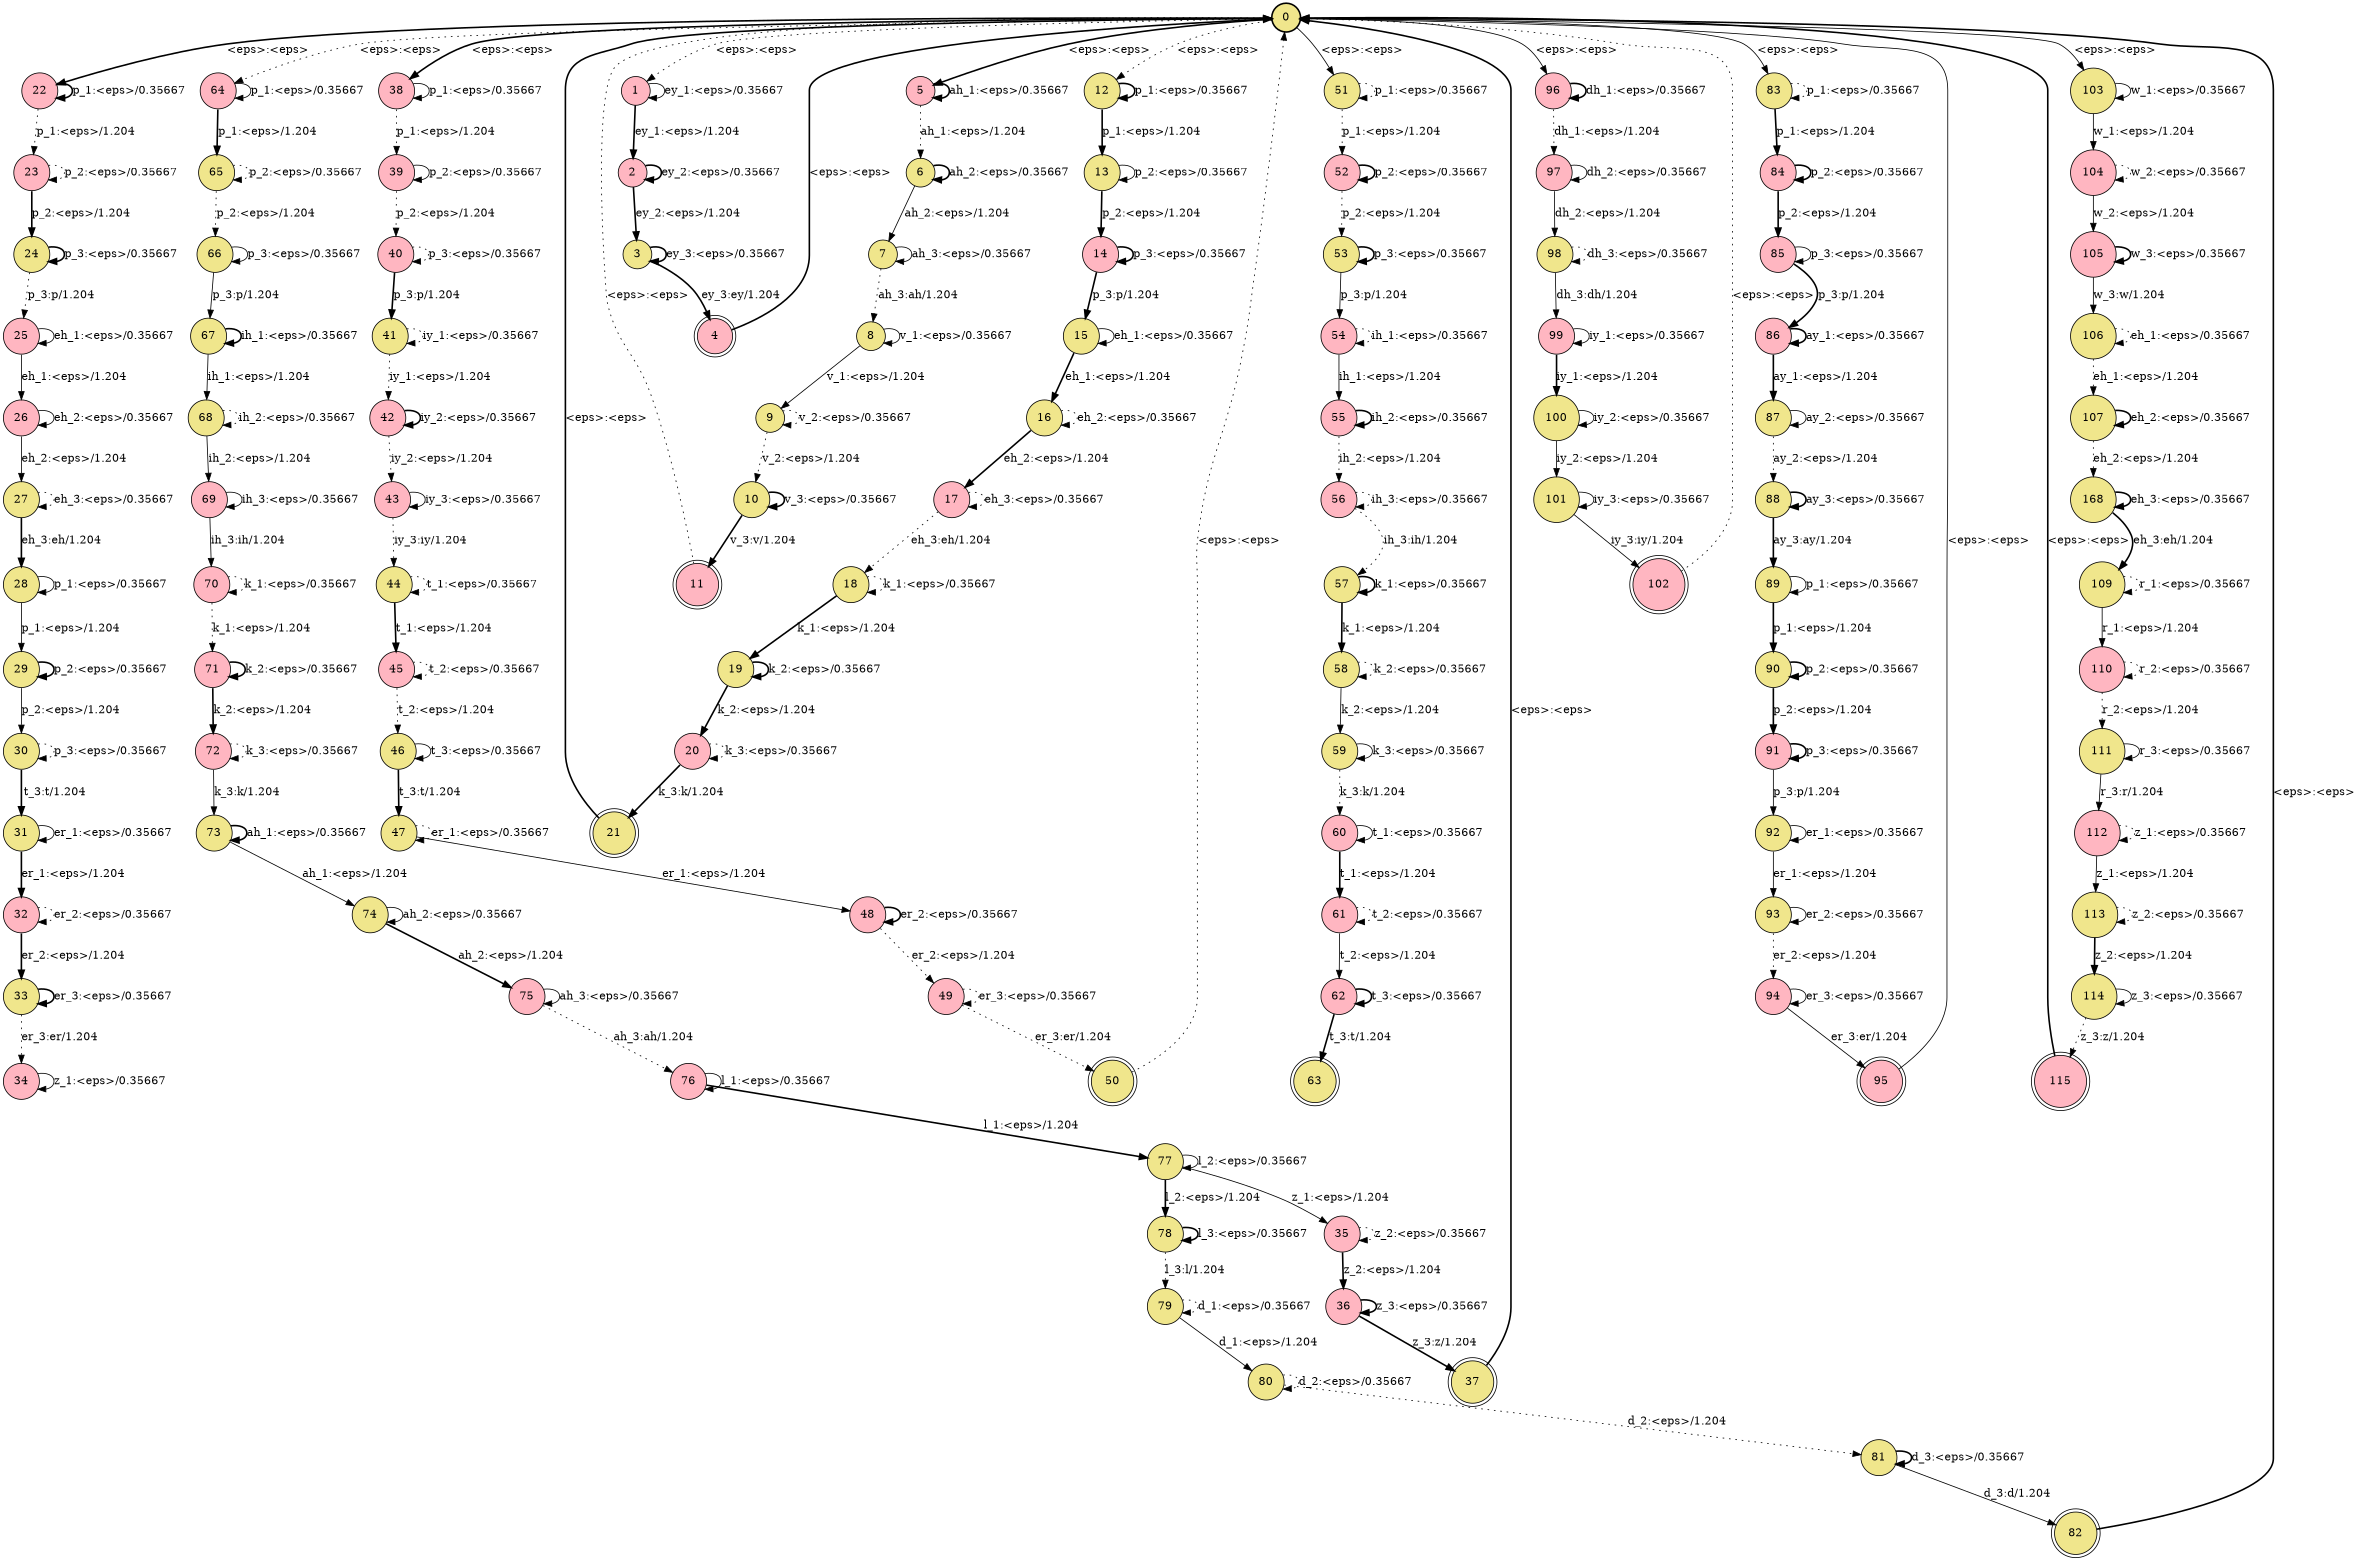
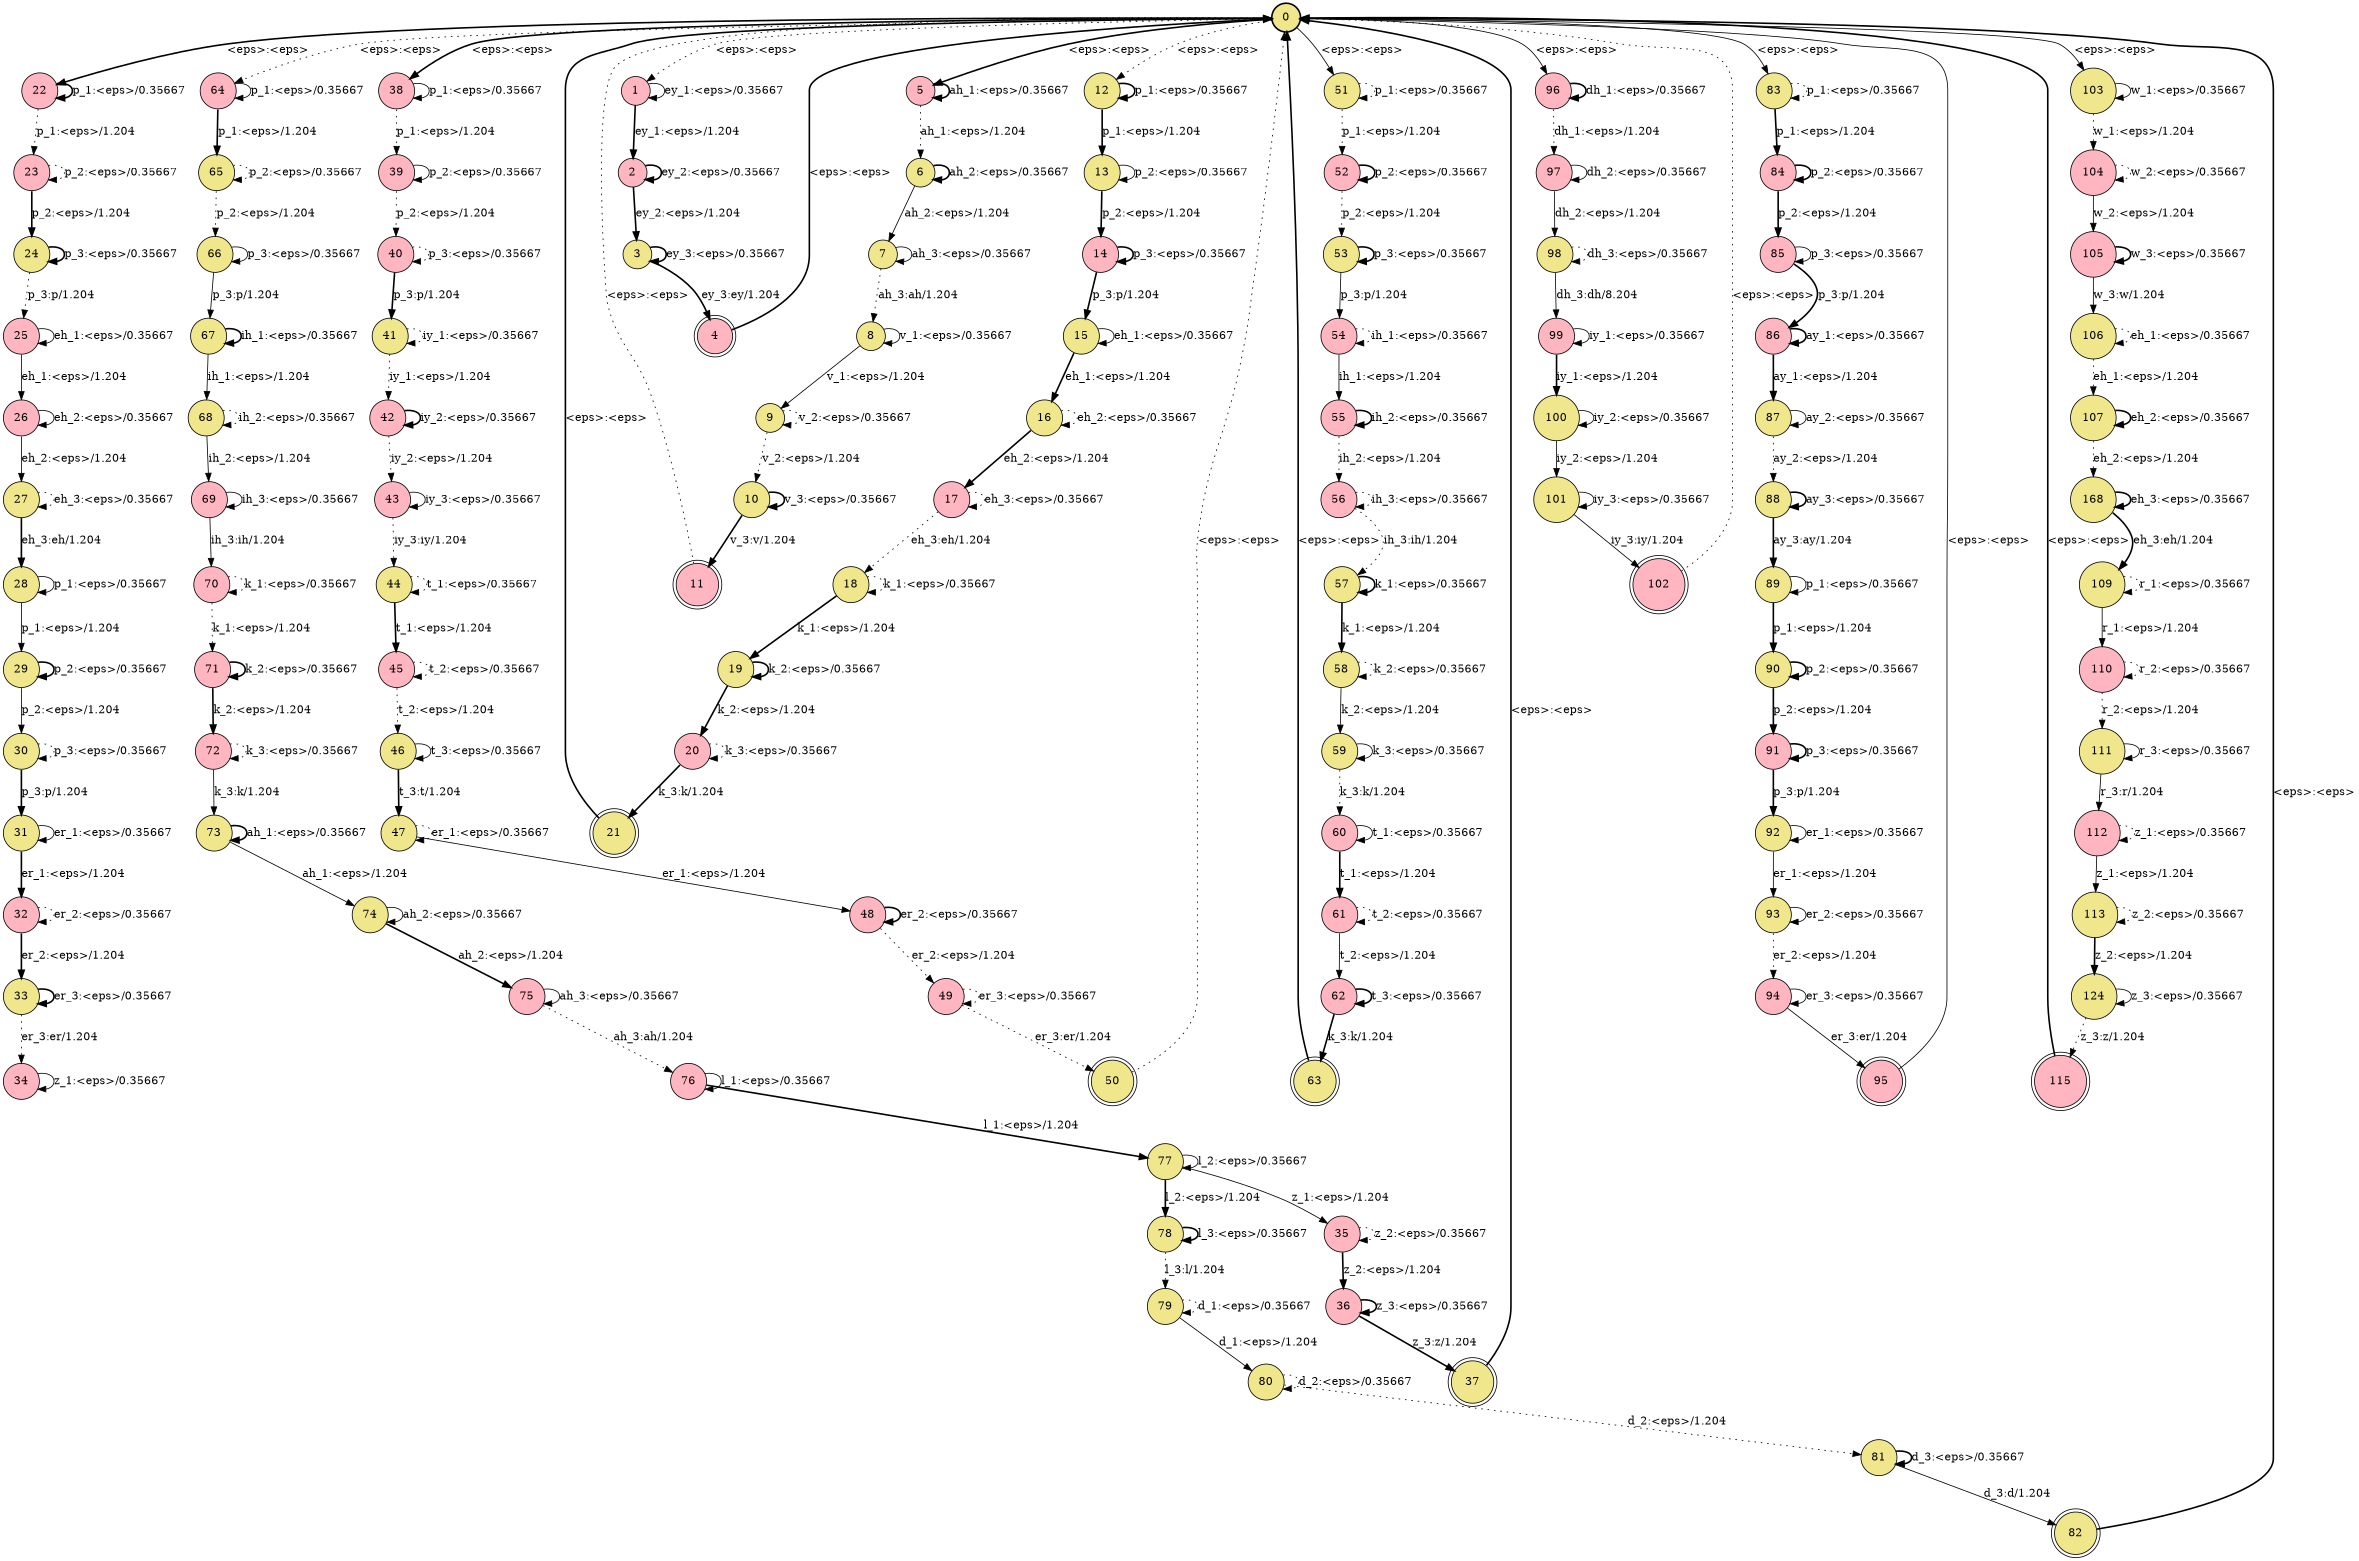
edge "103" -> "104": style solid -> dotted
edge "98" -> "99": label "dh_3:dh/1.204" -> "dh_3:dh/8.204"
edge "63" -> "0": added, label "<eps>:<eps>"
edge "91" -> "92": style solid -> bold
edge "30" -> "31": label "t_3:t/1.204" -> "p_3:p/1.204"
node "114": label "114" -> "124"
edge "62" -> "63": label "t_3:t/1.204" -> "k_3:k/1.204"
